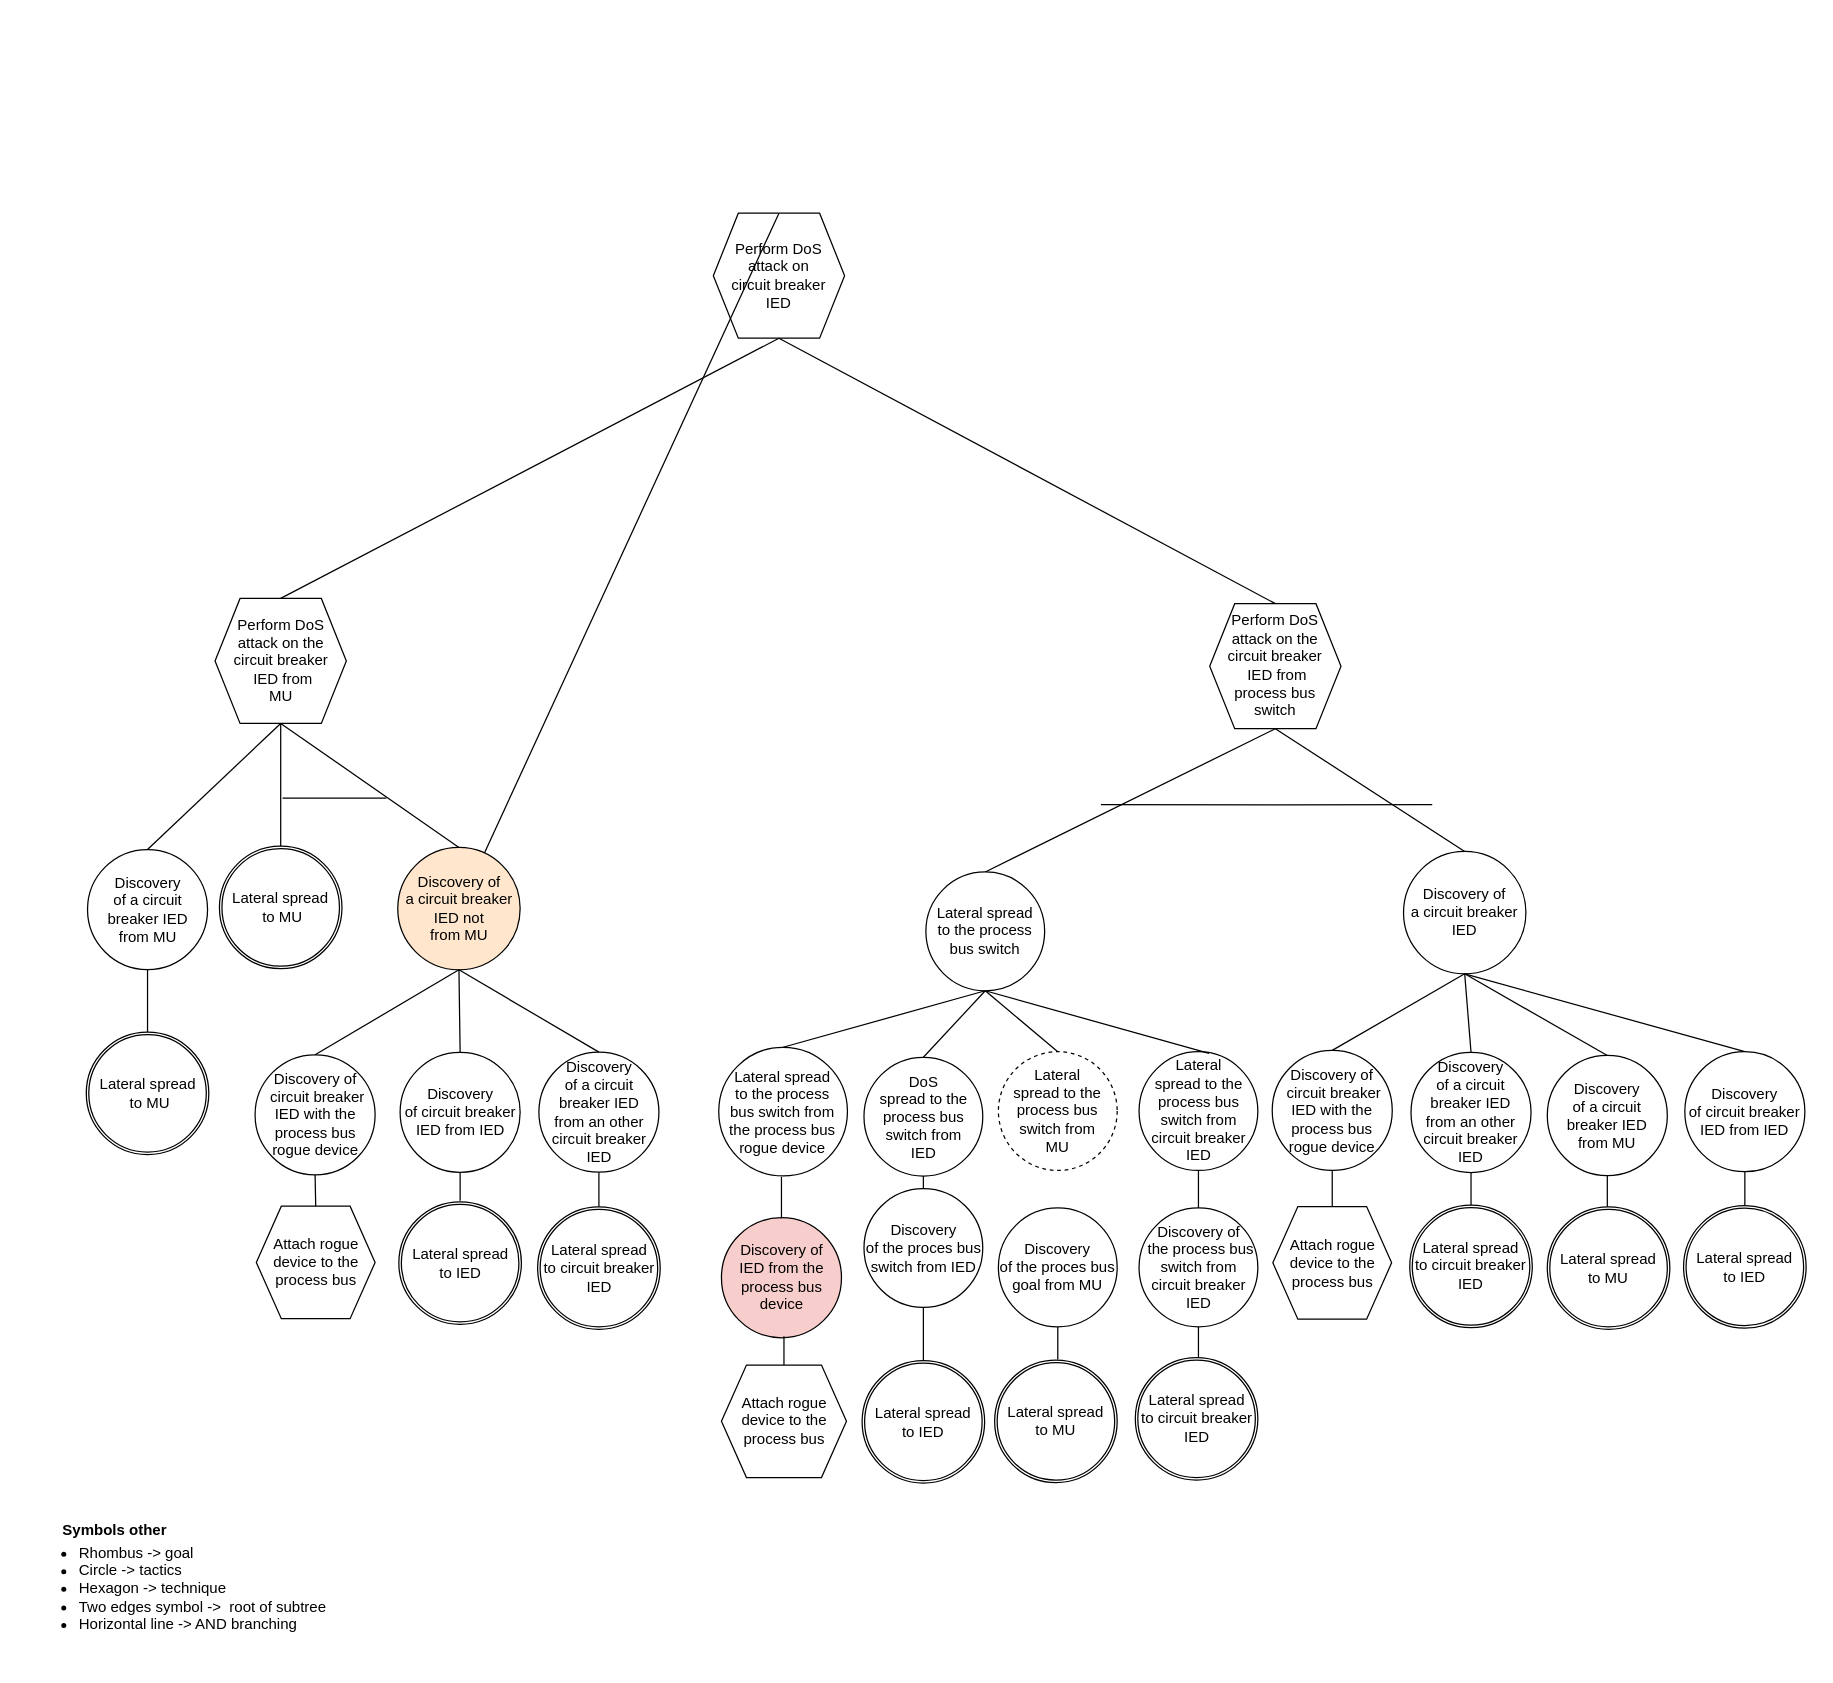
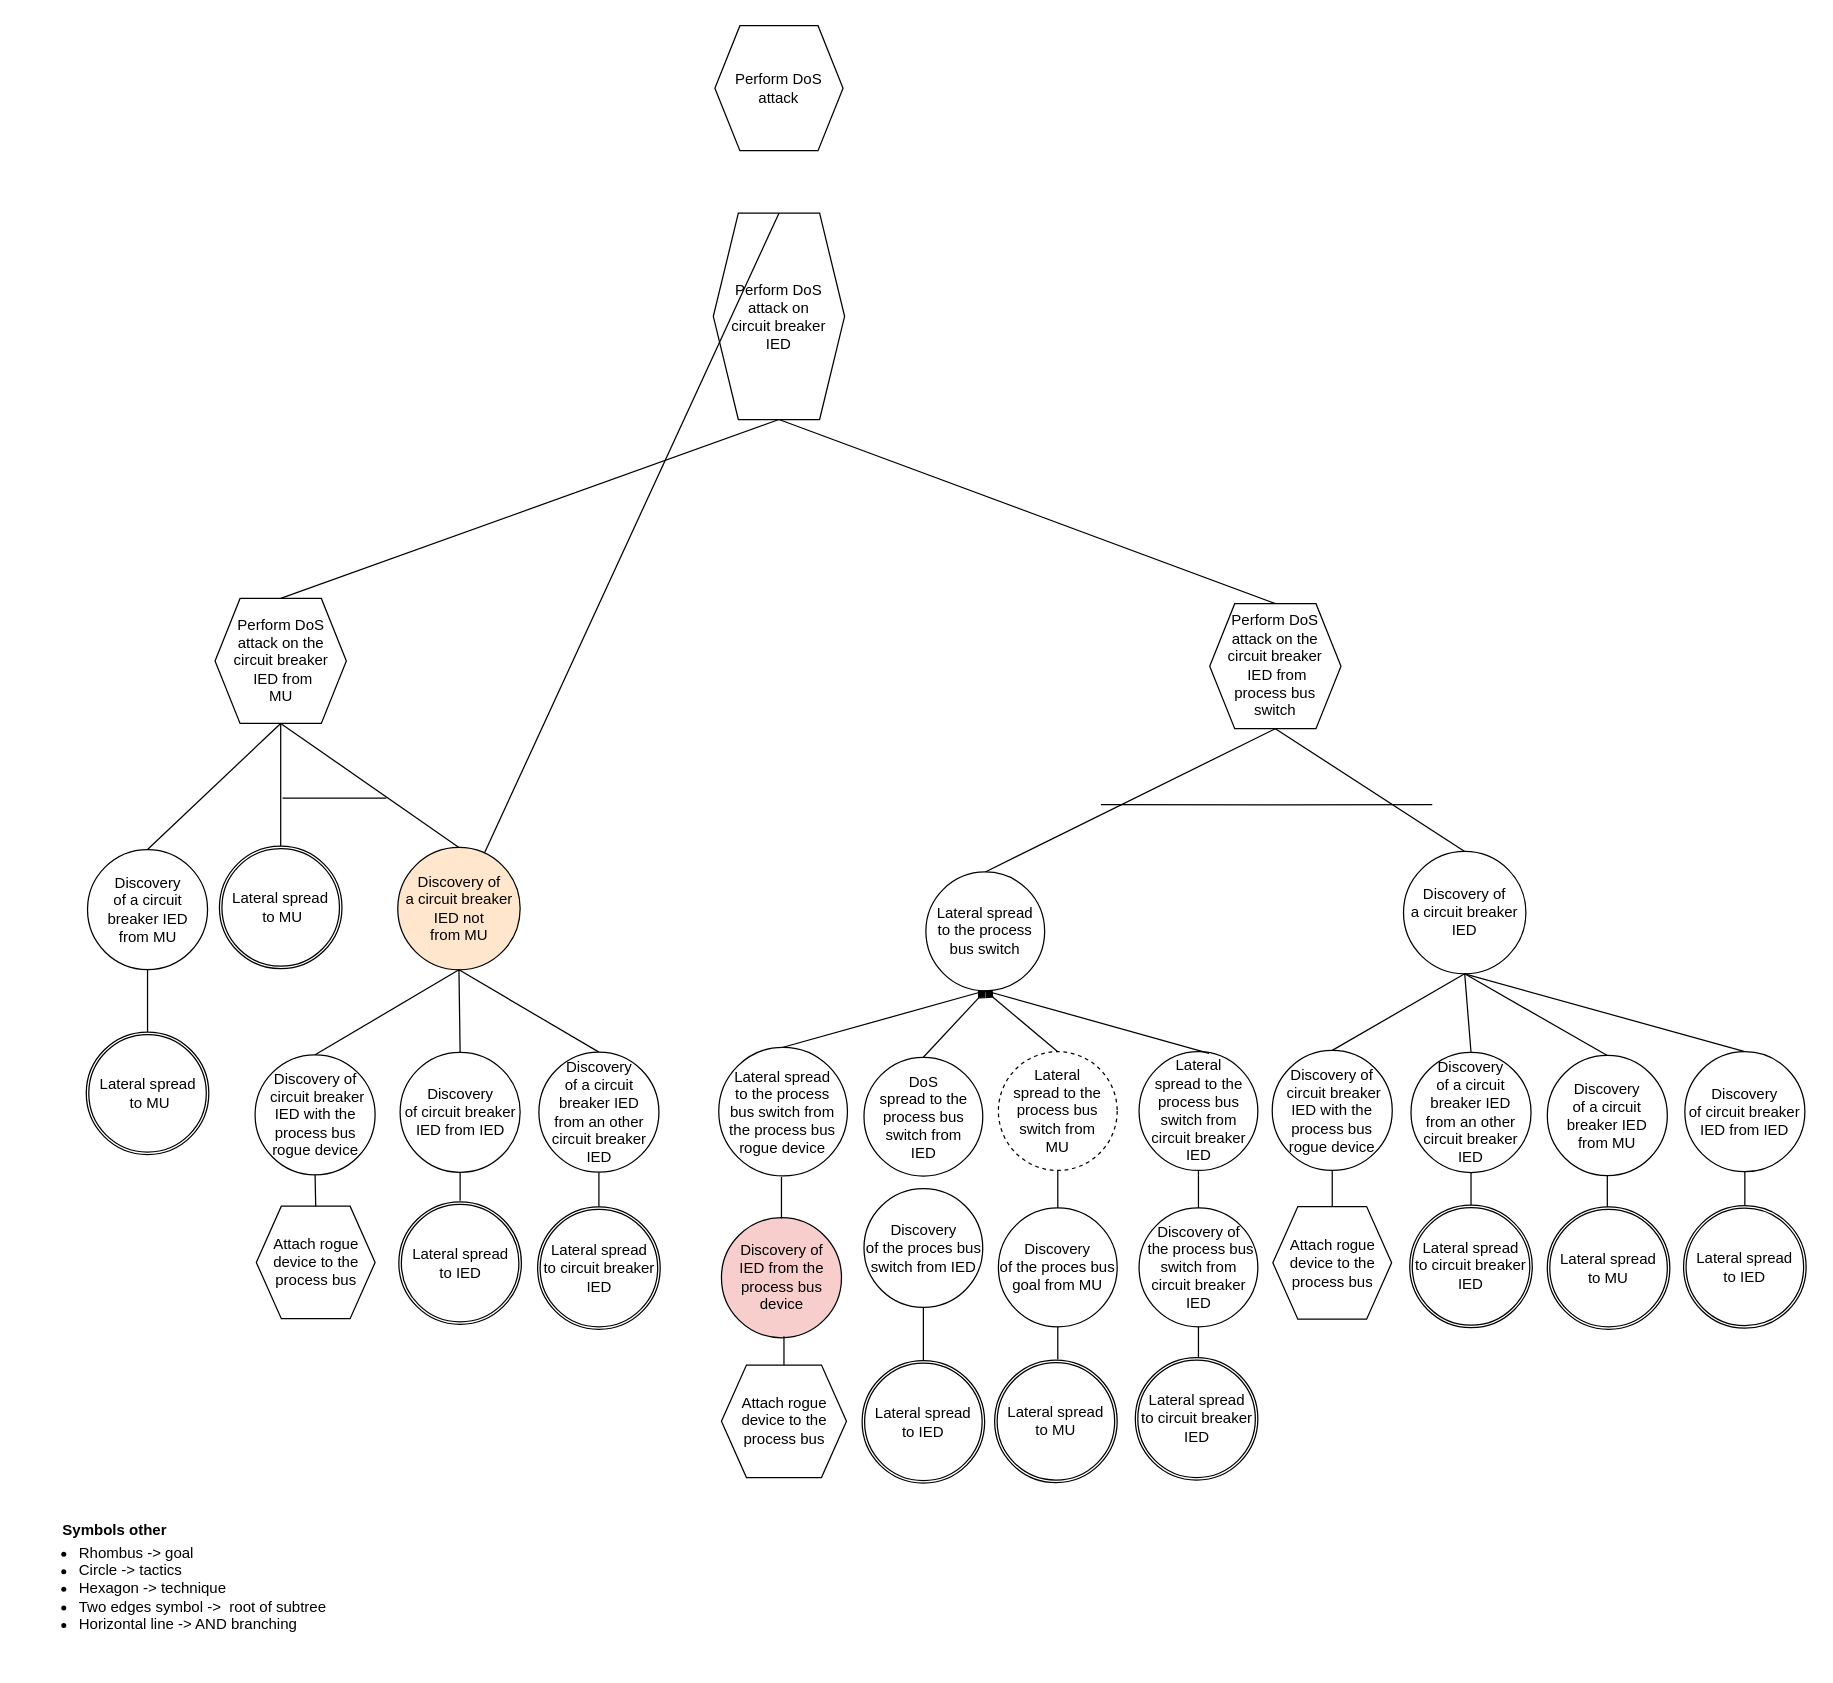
node "Perform DoS attack": added
node "Perform DoS attack on circuit breaker IED": size 131x125 -> 131x206
edge "Lateral spread to the process bus switch" -- "DoS spread to the process bus switch from IED": arrowhead none -> diamond
edge "Lateral spread to the process bus switch" -- "Lateral spread to the process bus switch from MU": arrowhead none -> diamond
edge "DoS spread to the process bus switch from IED" -- "Discovery of the proces bus switch from IED": removed
edge "Lateral spread to the process bus switch from MU" -- "Discovery of the proces bus goal from MU": added
